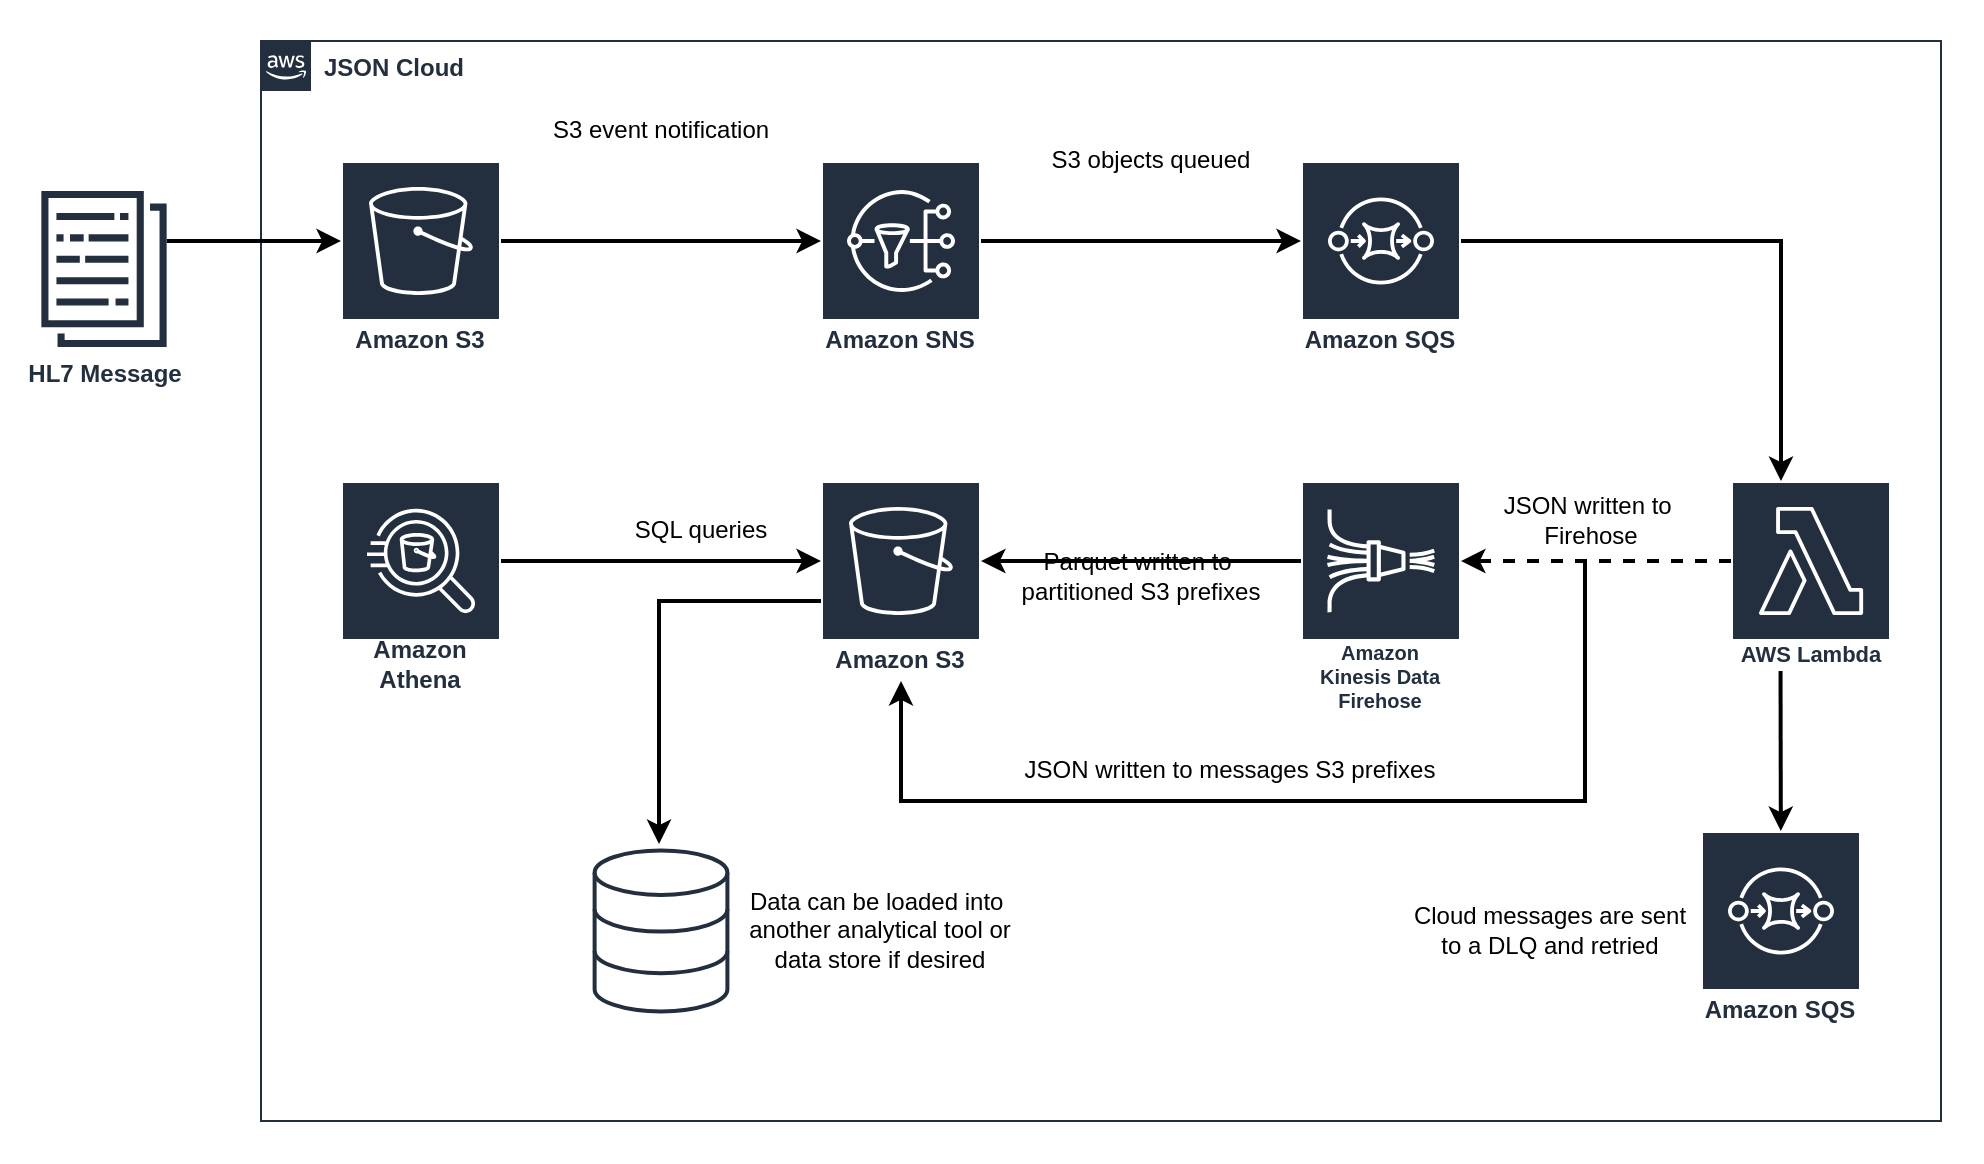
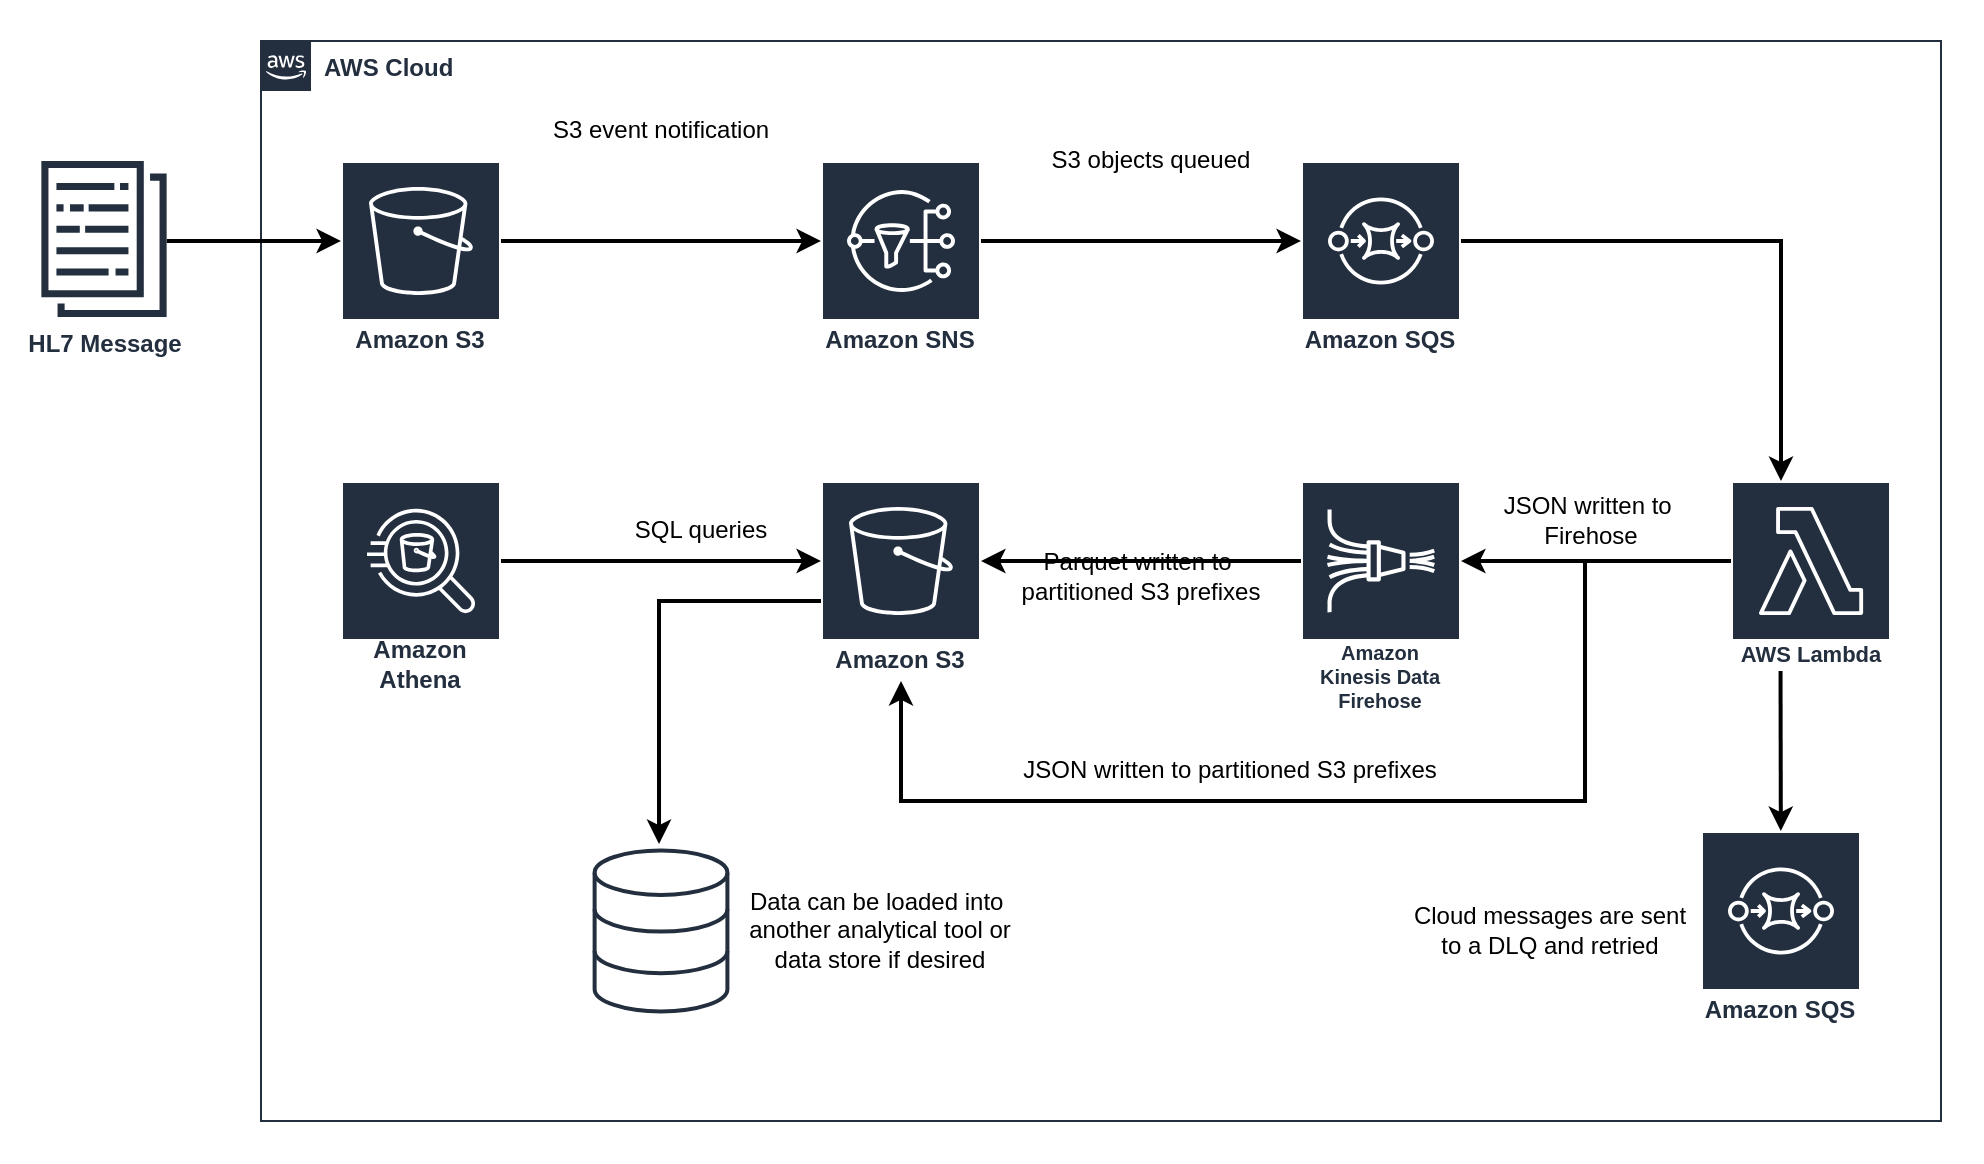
node "JSON Cloud": label "JSON Cloud" -> "AWS Cloud"
node "HL7 Message": moved (104, 269) -> (104, 239)
edge "AWS Lambda" -> "Amazon Kinesis Data Firehose": style dashed -> solid
node "JSON written to messages S3 prefixes": label "JSON written to messages S3 prefixes" -> "JSON written to partitioned S3 prefixes"
